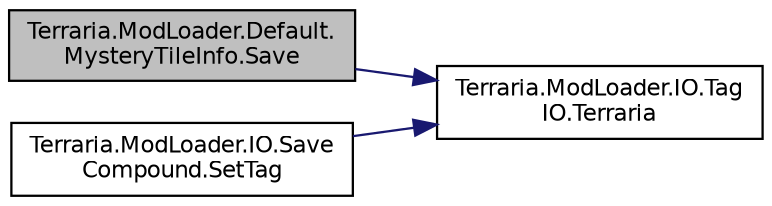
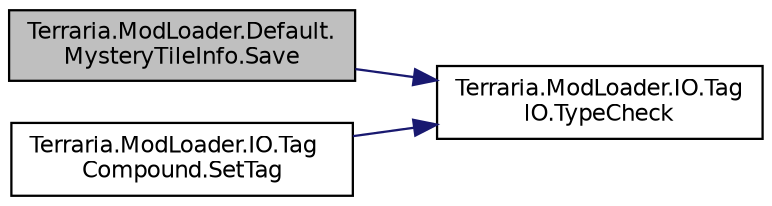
node "Terraria.ModLoader.IO.Tag IO.Terraria": label "Terraria.ModLoader.IO.Tag IO.Terraria" -> "Terraria.ModLoader.IO.Tag IO.TypeCheck"
node "Terraria.ModLoader.IO.Save Compound.SetTag": label "Terraria.ModLoader.IO.Save Compound.SetTag" -> "Terraria.ModLoader.IO.Tag Compound.SetTag"
